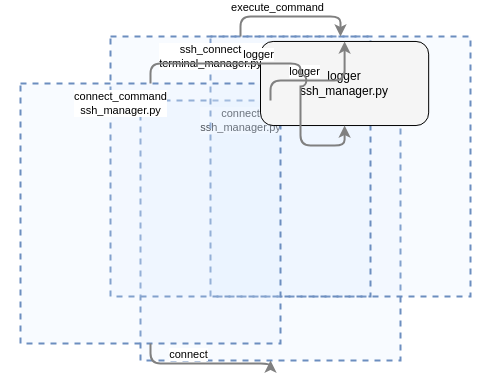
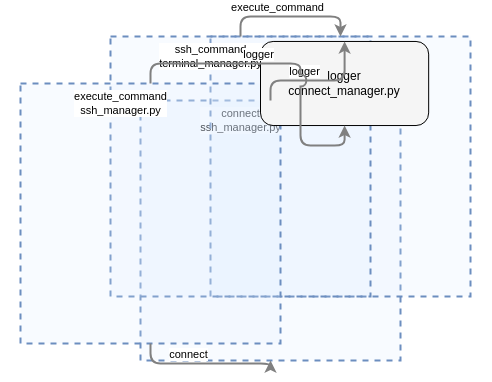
node "ssh_connect terminal_manager.py": label "ssh_connect terminal_manager.py" -> "ssh_command terminal_manager.py"
node "logger ssh_manager.py": label "logger ssh_manager.py" -> "logger connect_manager.py"
node "connect_command ssh_manager.py": label "connect_command ssh_manager.py" -> "execute_command ssh_manager.py"
